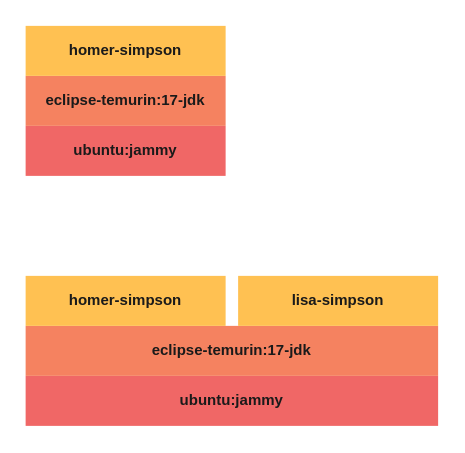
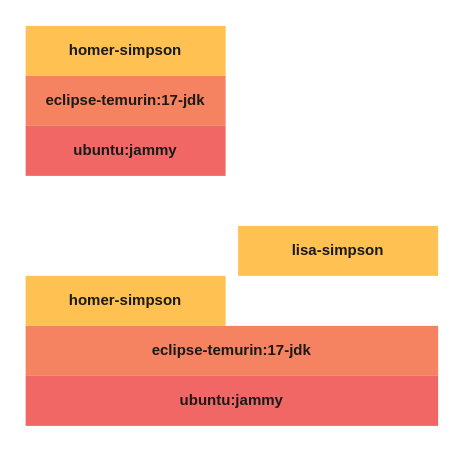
node "lisa-simpson": moved (338, 301) -> (338, 251)
